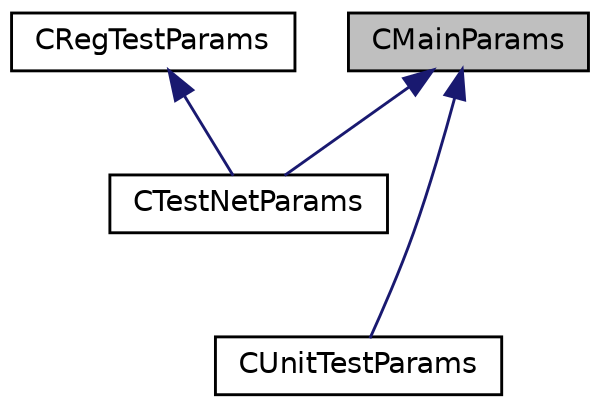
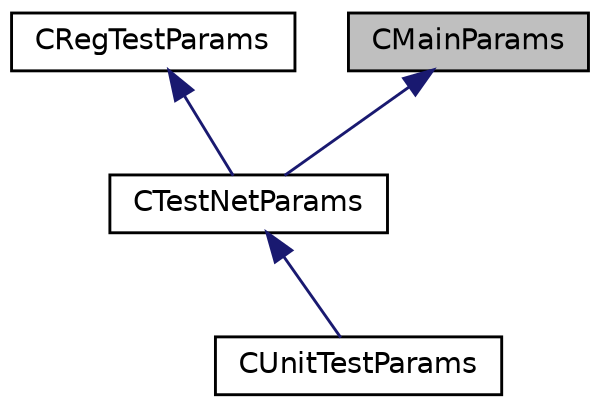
edge "CUnitTestParams" -> "CMainParams": now "CUnitTestParams" -> "CTestNetParams"
